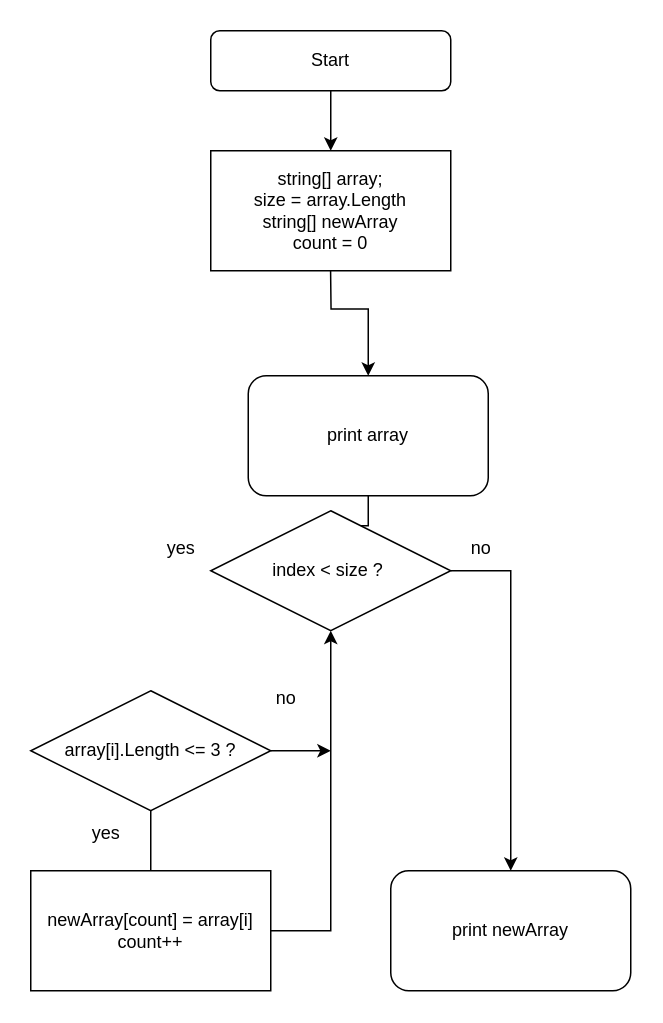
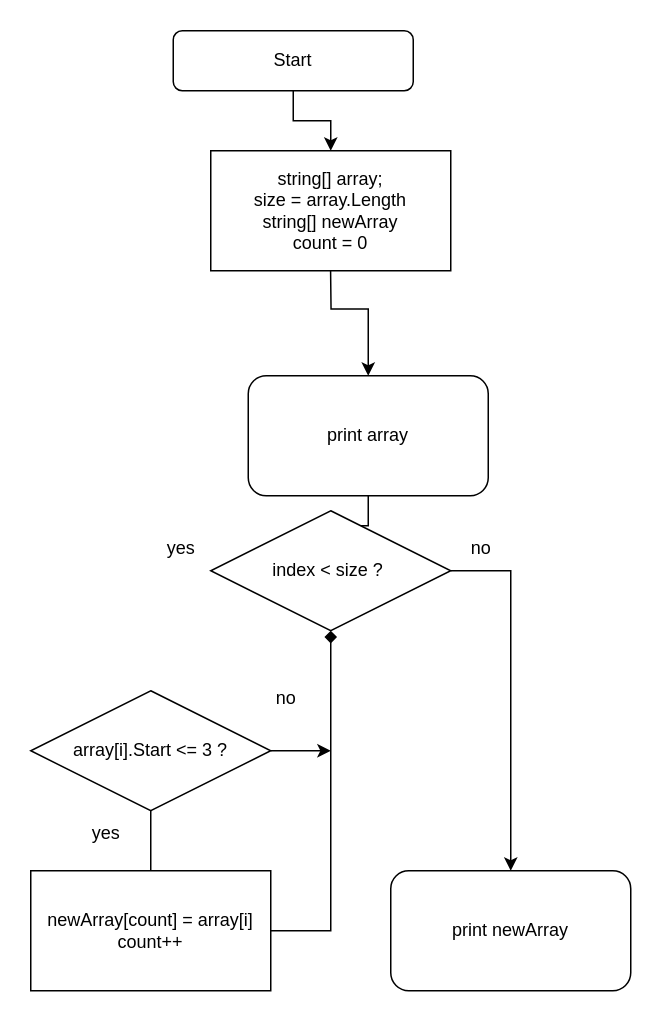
node "Start": moved (331, 61) -> (293, 61)
edge "newArray[count] = array[i] count++" -> "index < size ?": arrowhead classic -> diamond
node "array[i].Length <= 3 ?": label "array[i].Length <= 3 ?" -> "array[i].Start <= 3 ?"
